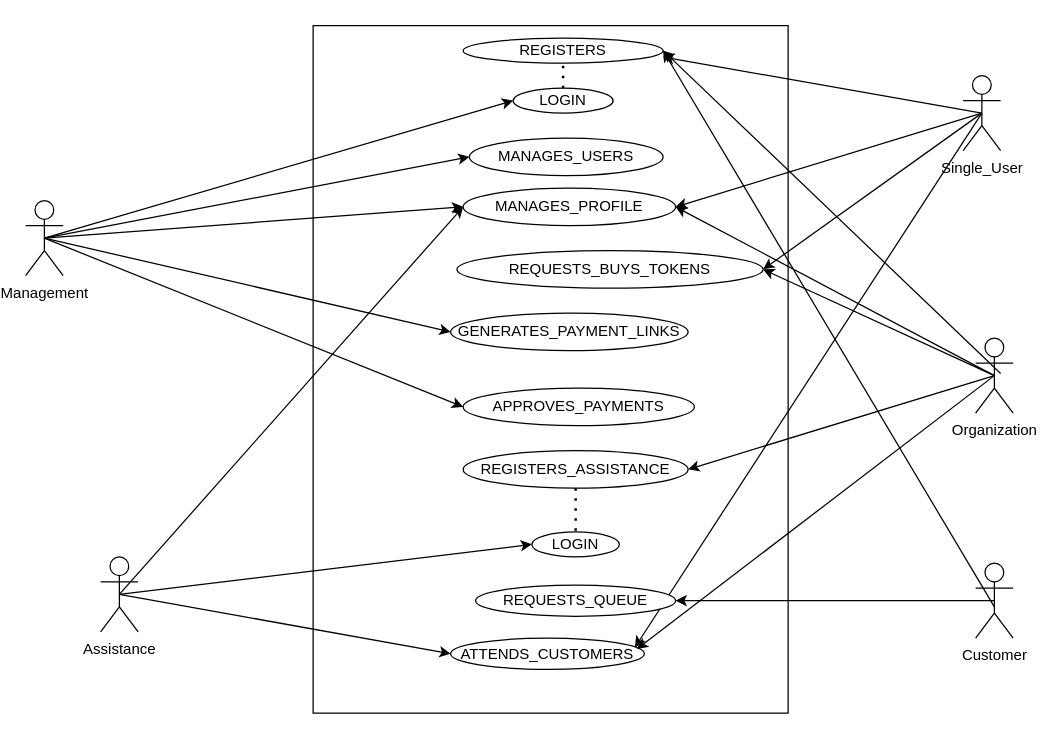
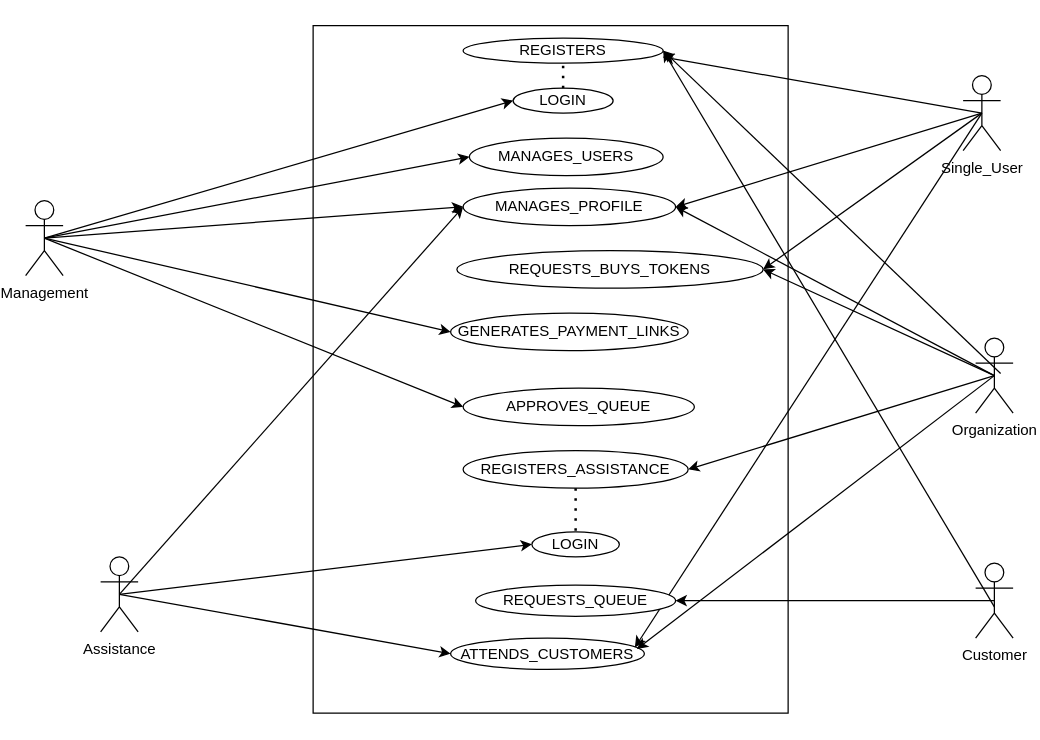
node "APPROVES_PAYMENTS": label "APPROVES_PAYMENTS" -> "APPROVES_QUEUE"
